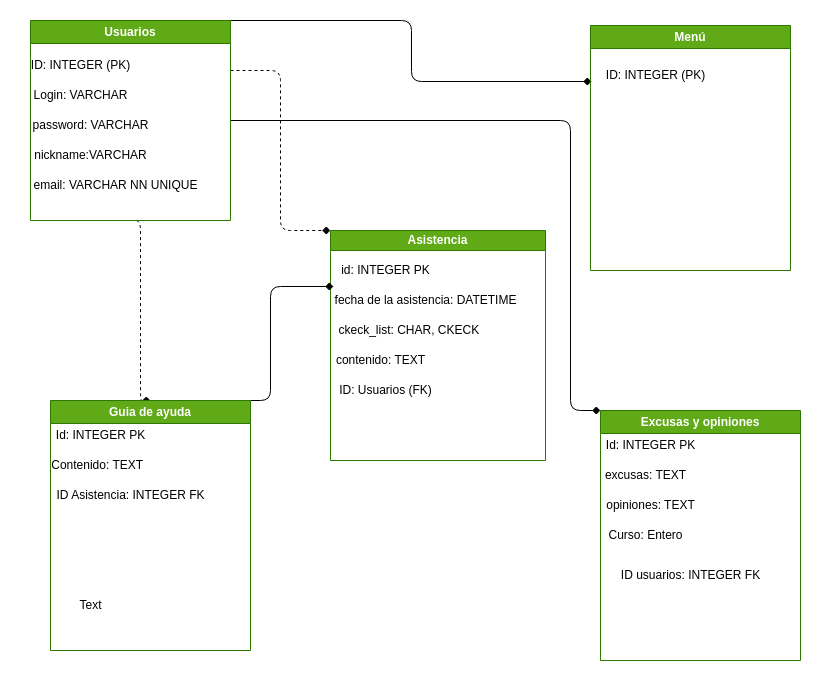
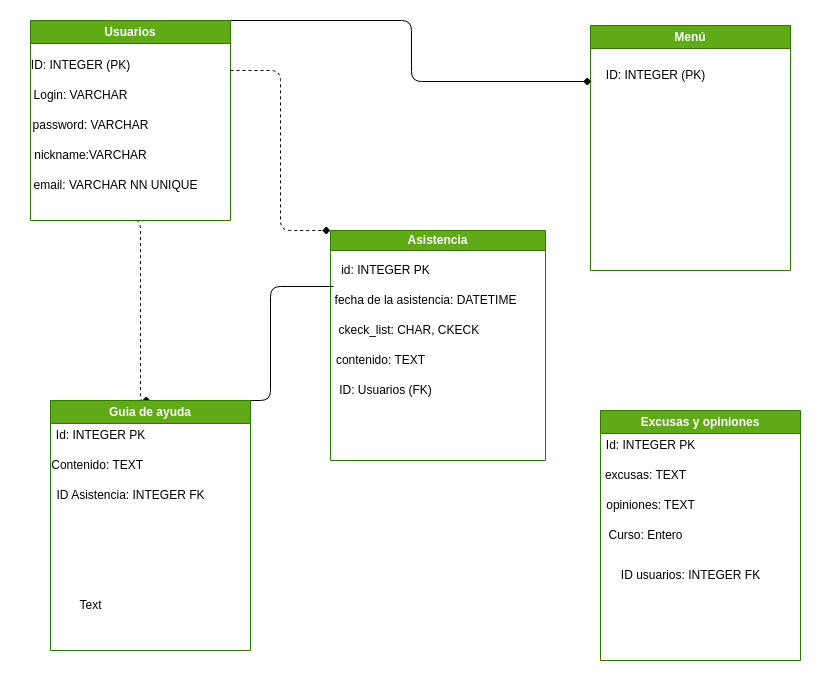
edge "Usuarios" -> "Excusas y opiniones": removed
edge "Guia de ayuda" -> "fecha de la asistencia: DATETIME": arrowhead diamond -> none
